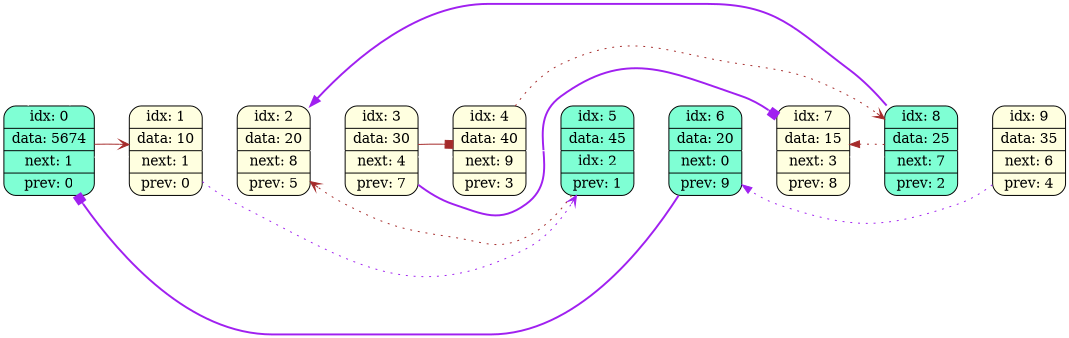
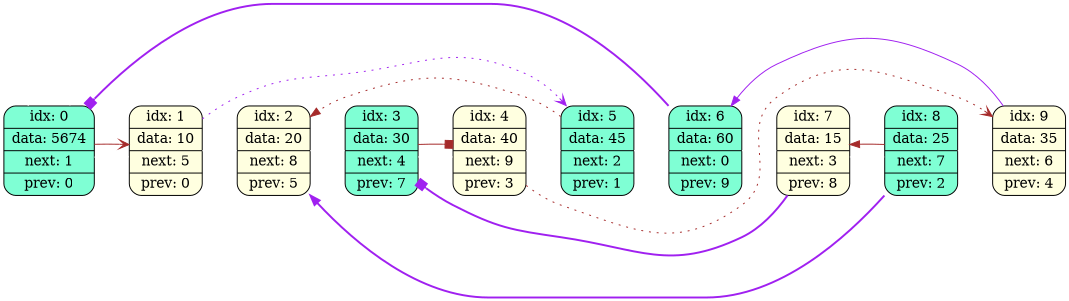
edge "idx: 4" -> "idx: 8": now "idx: 4" -> "idx: 9"
edge "idx: 3" -> "idx: 7": reversed
node "idx: 6": text "data: 20" -> "data: 60"
edge "idx: 8" -> "idx: 7": style dotted -> solid
node "idx: 3": fillcolor lightyellow -> aquamarine
node "idx: 1": text "next: 1" -> "next: 5"
node "idx: 5": text "idx: 2" -> "next: 2"
edge "idx: 9" -> "idx: 6": style dotted -> solid
edge "idx: 5" -> "idx: 2": arrowhead vee -> normal
